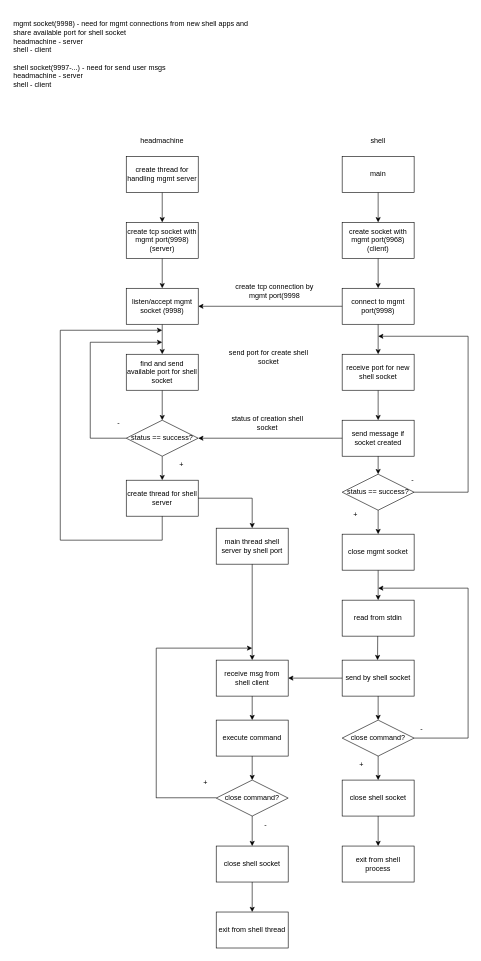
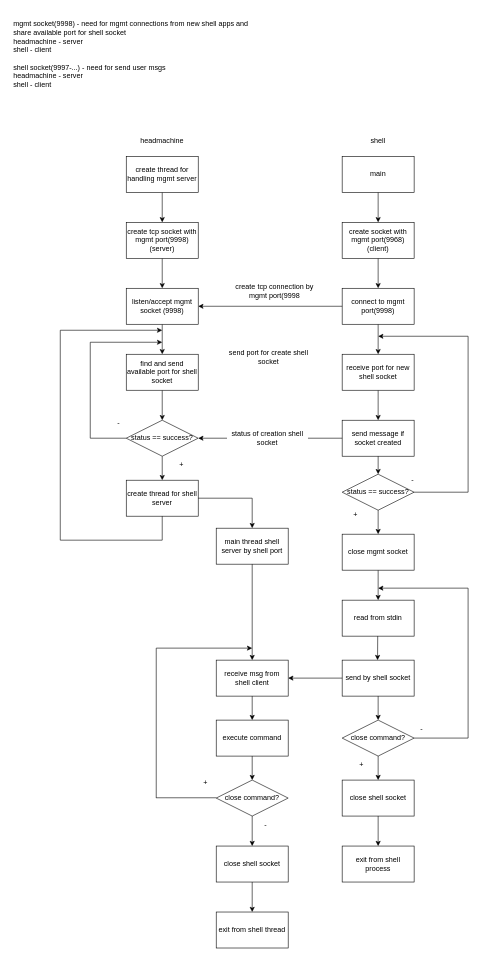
node "status of creation shell socket": moved (268, 423) -> (268, 438)
